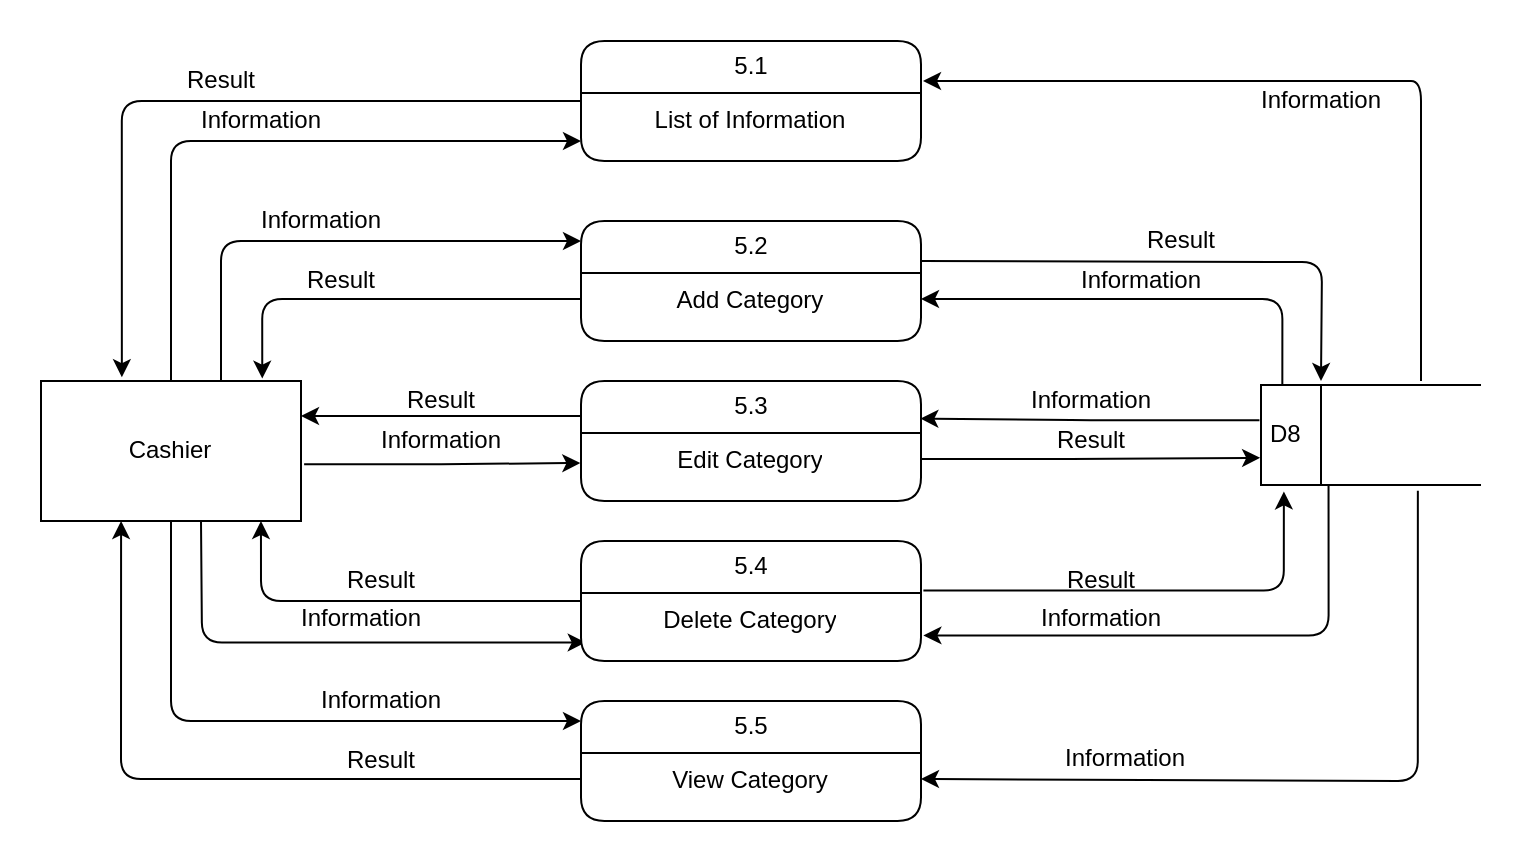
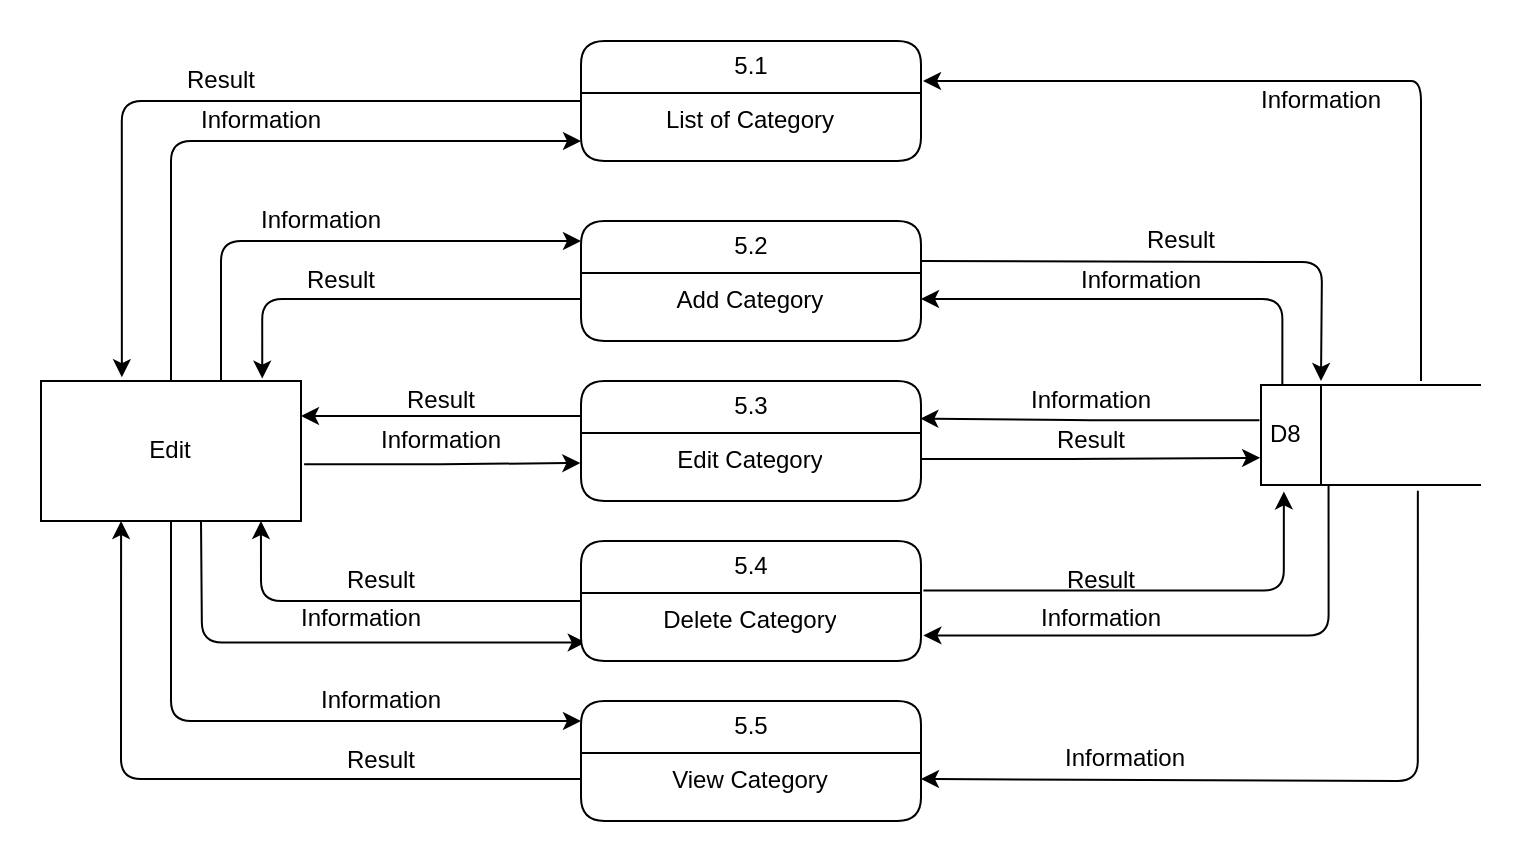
node "List of Information": label "List of Information" -> "List of Category"
node "Cashier": label "Cashier" -> "Edit"
